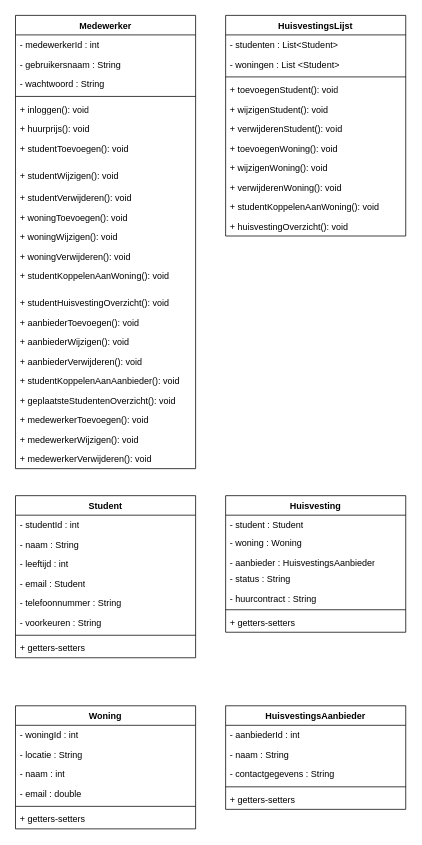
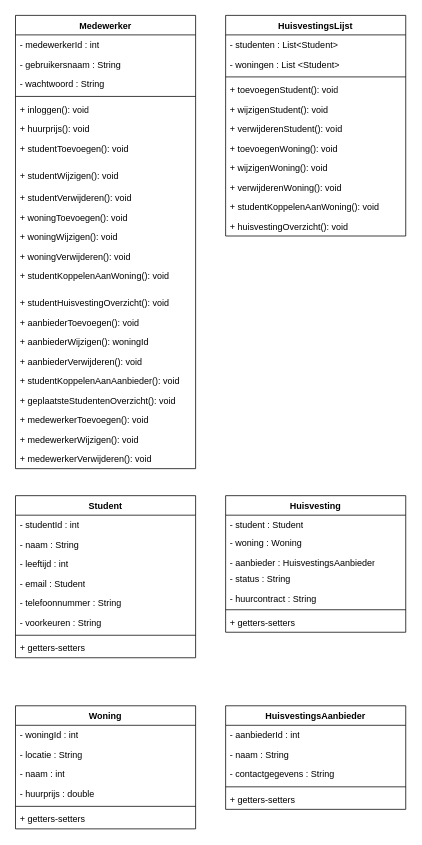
node "+ aanbiederWijzigen(): void": label "+ aanbiederWijzigen(): void" -> "+ aanbiederWijzigen(): woningId"
node "- email : double": label "- email : double" -> "- huurprijs : double"
